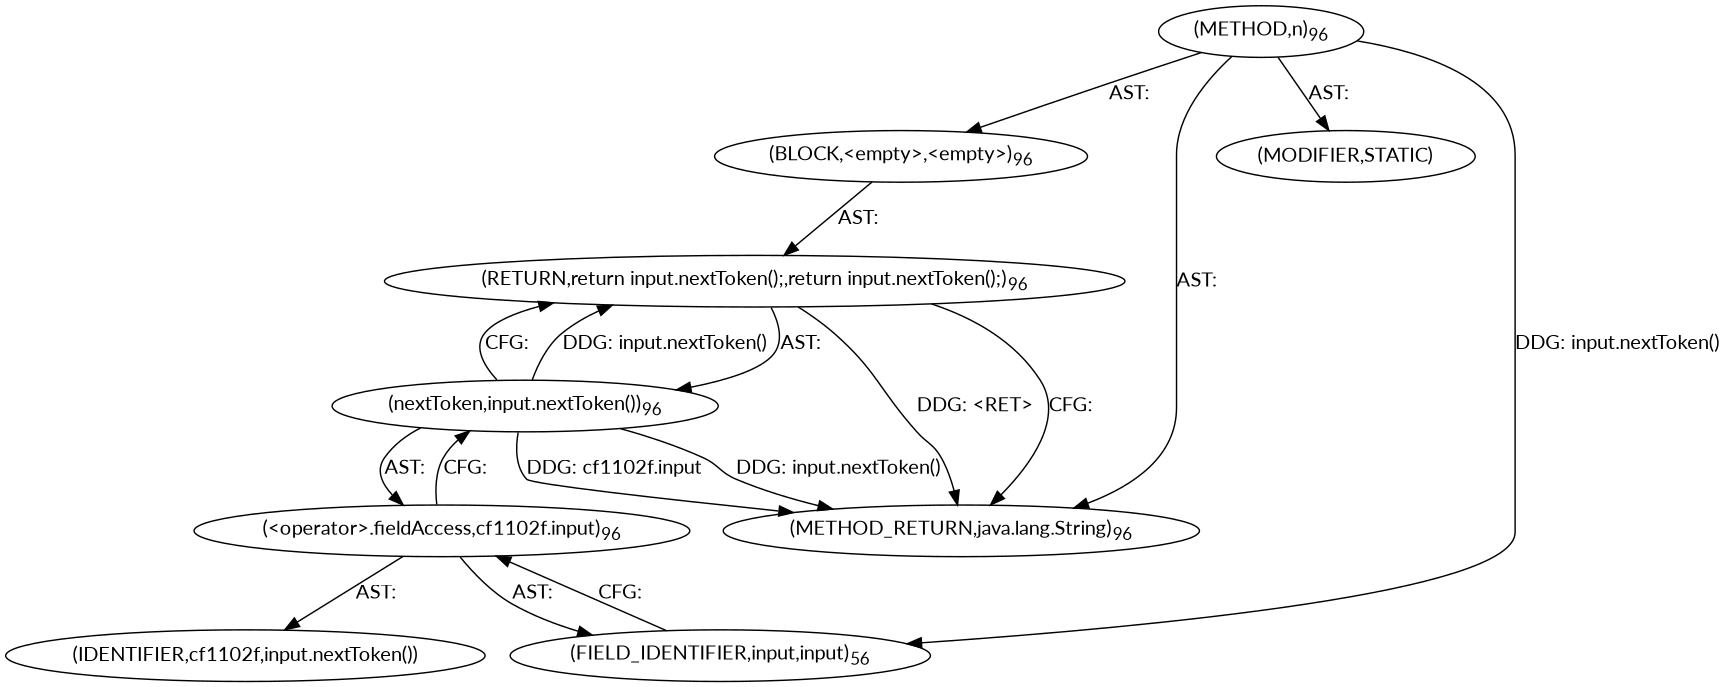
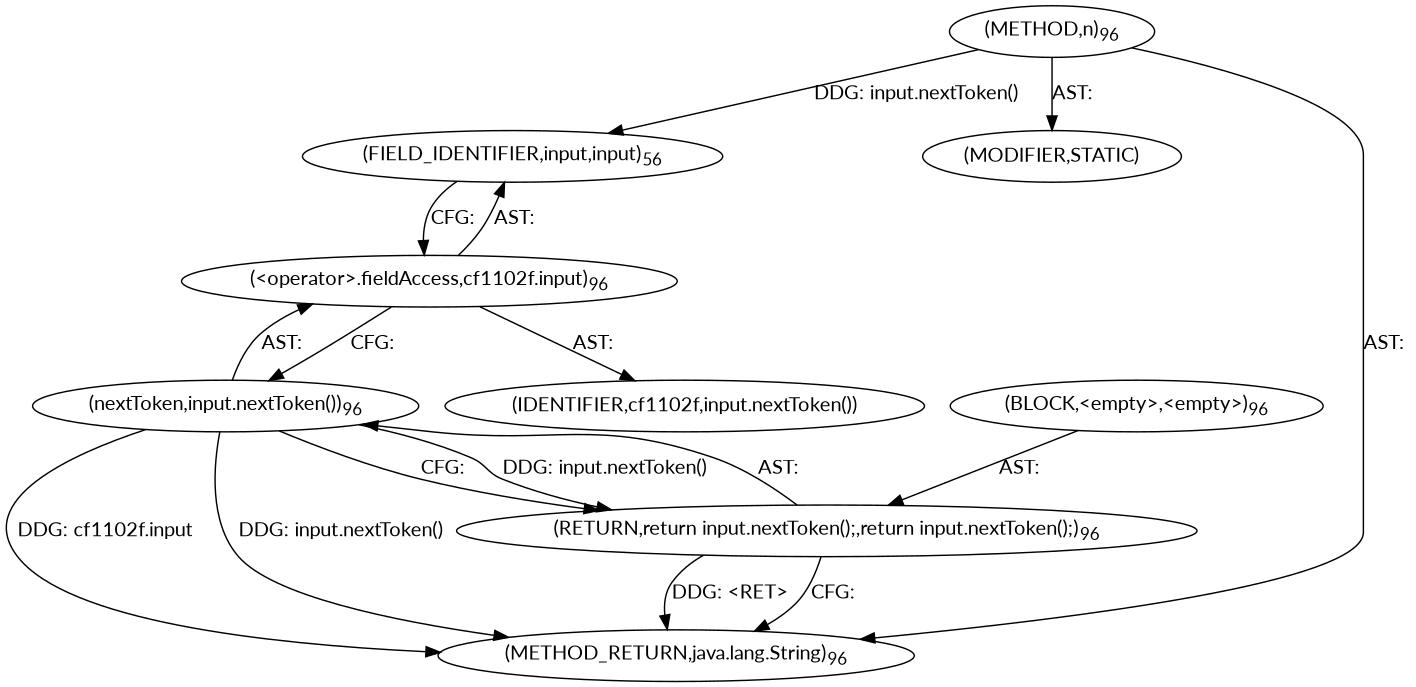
edge "(METHOD,n)" -> "(BLOCK,<empty>,<empty>)": removed, label "AST:"
